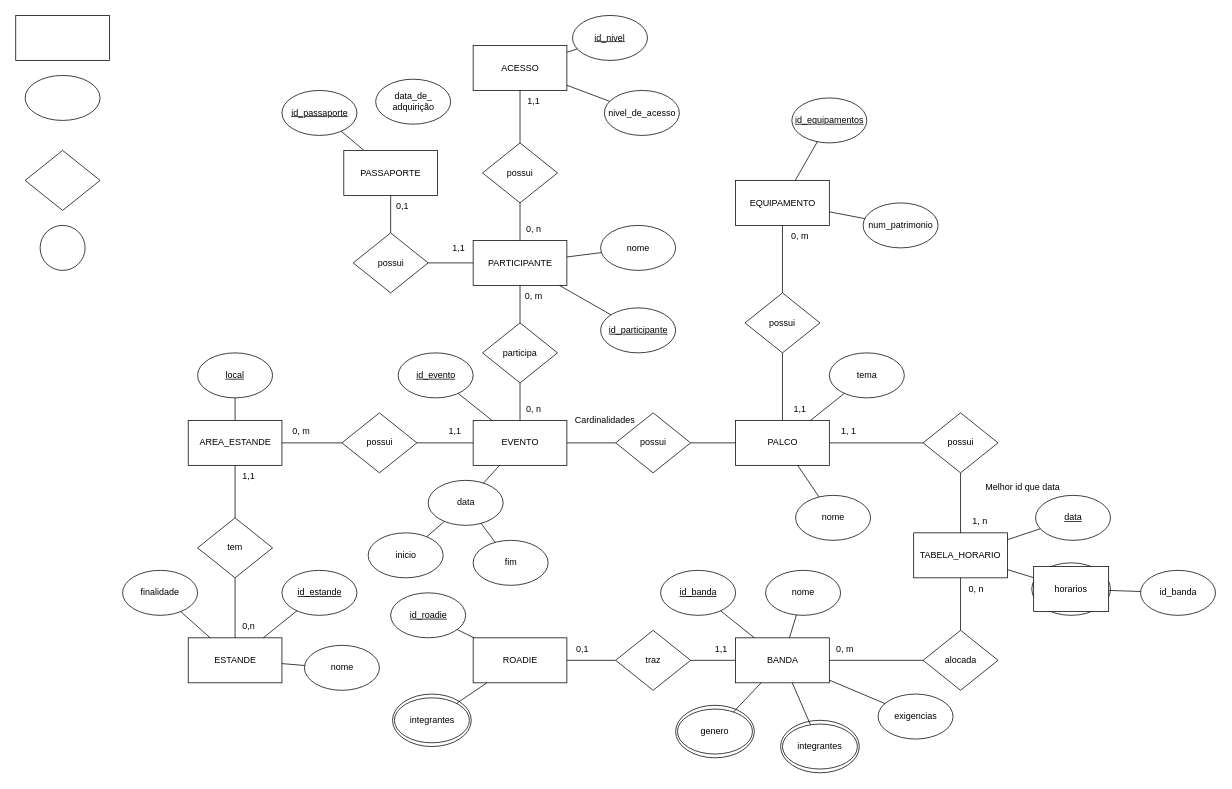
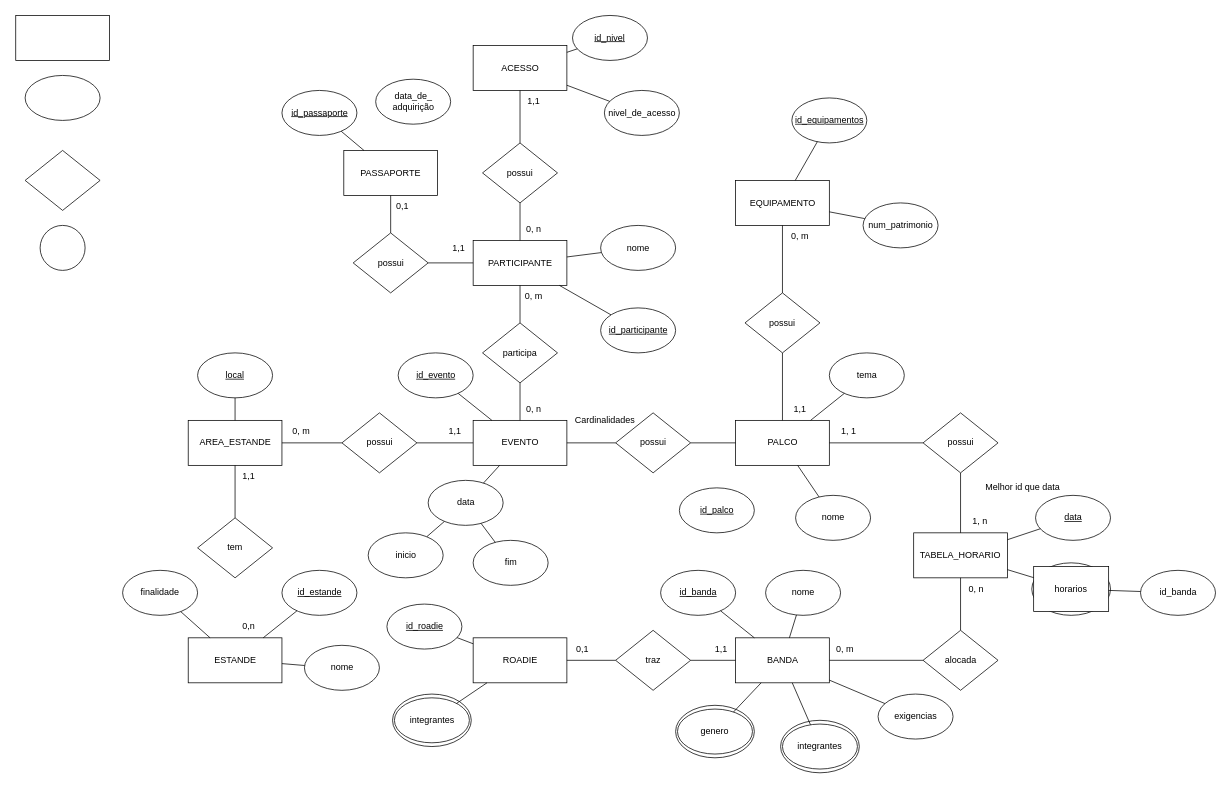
node "id_palco": added
edge "tem" -- "ESTANDE": removed
node "id_roadie": moved (428, 615) -> (425, 627)
